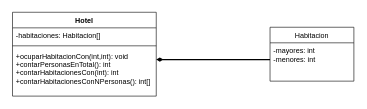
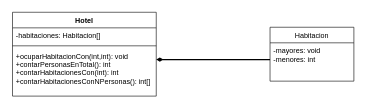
node "-mayores: int -menores: int": label "-mayores: int -menores: int" -> "-mayores: void -menores: int"
